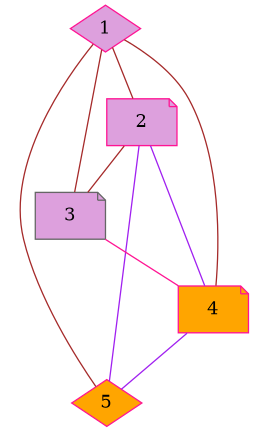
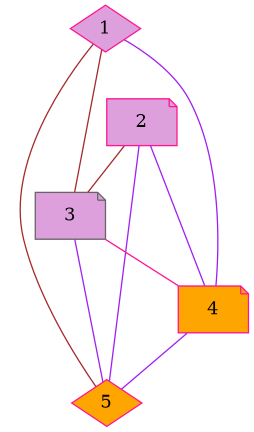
edge "1" -- "2": removed
edge "1" -- "4": color brown -> purple
edge "3" -- "5": added
